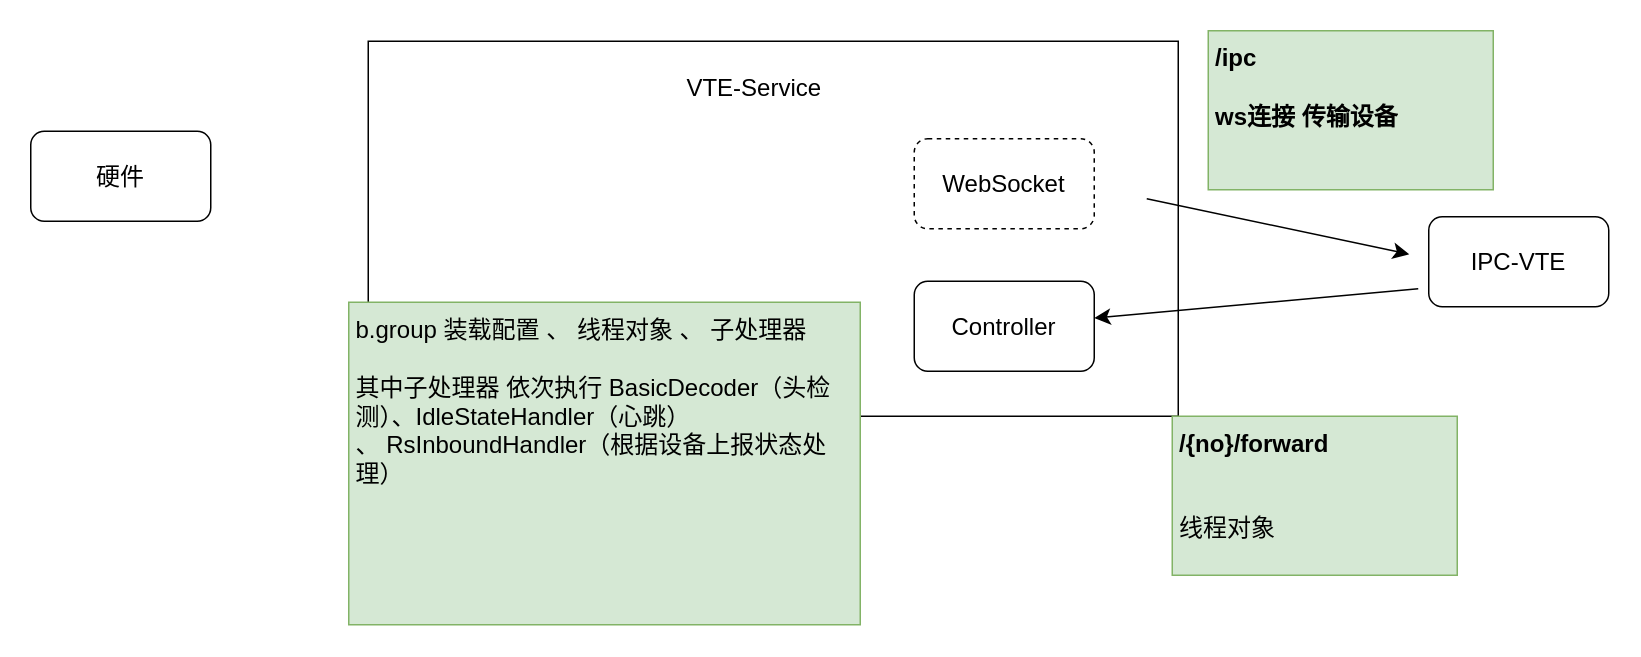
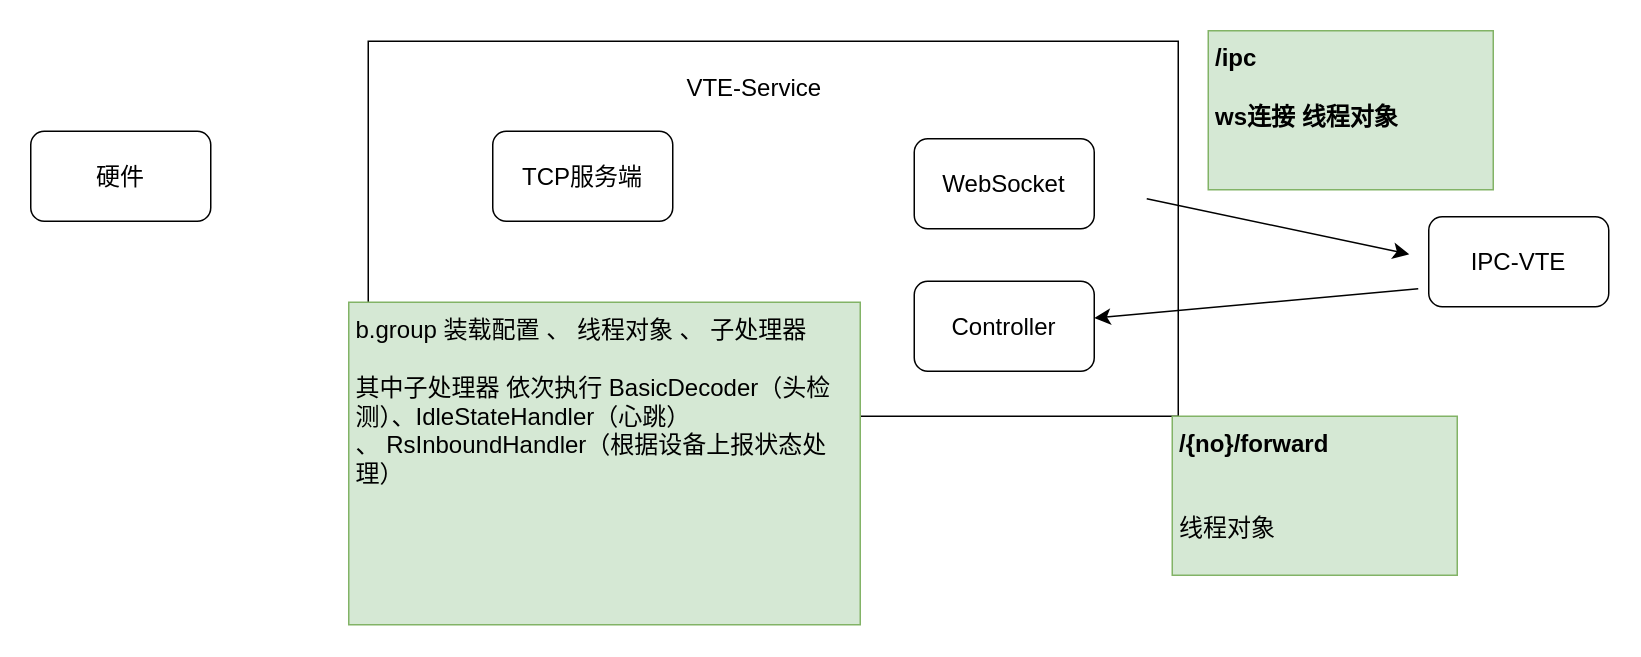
node "/ipc ws连接 传输设备": label "/ipc ws连接 传输设备" -> "/ipc ws连接 线程对象"
node "TCP服务端": added
node "WebSocket": style dashed -> solid
